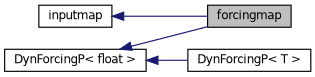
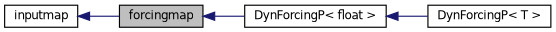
edge "forcingmap" -> "DynForcingP< float >": reversed
